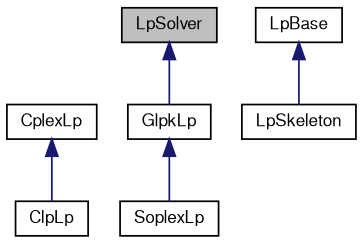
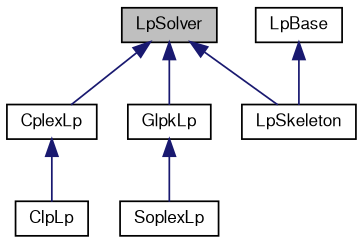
edge "LpSkeleton" -> "LpSolver": added
edge "CplexLp" -> "LpSolver": added
